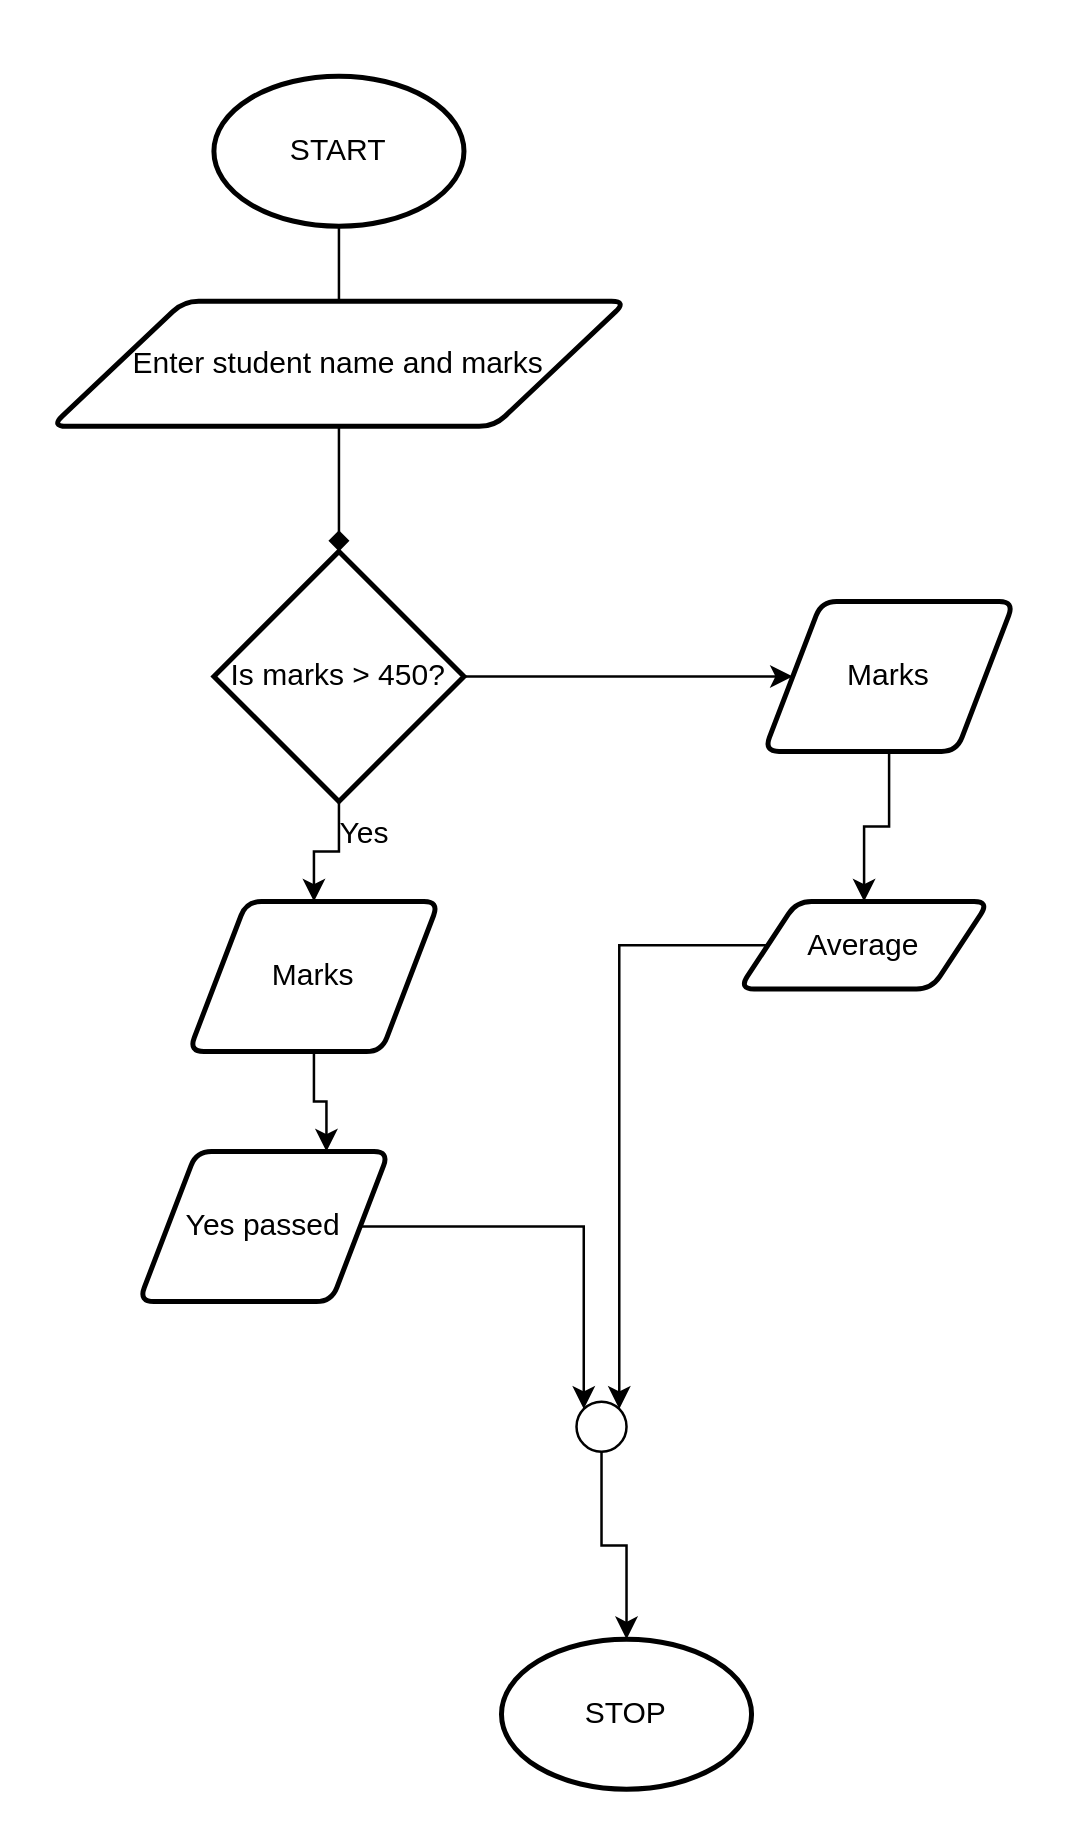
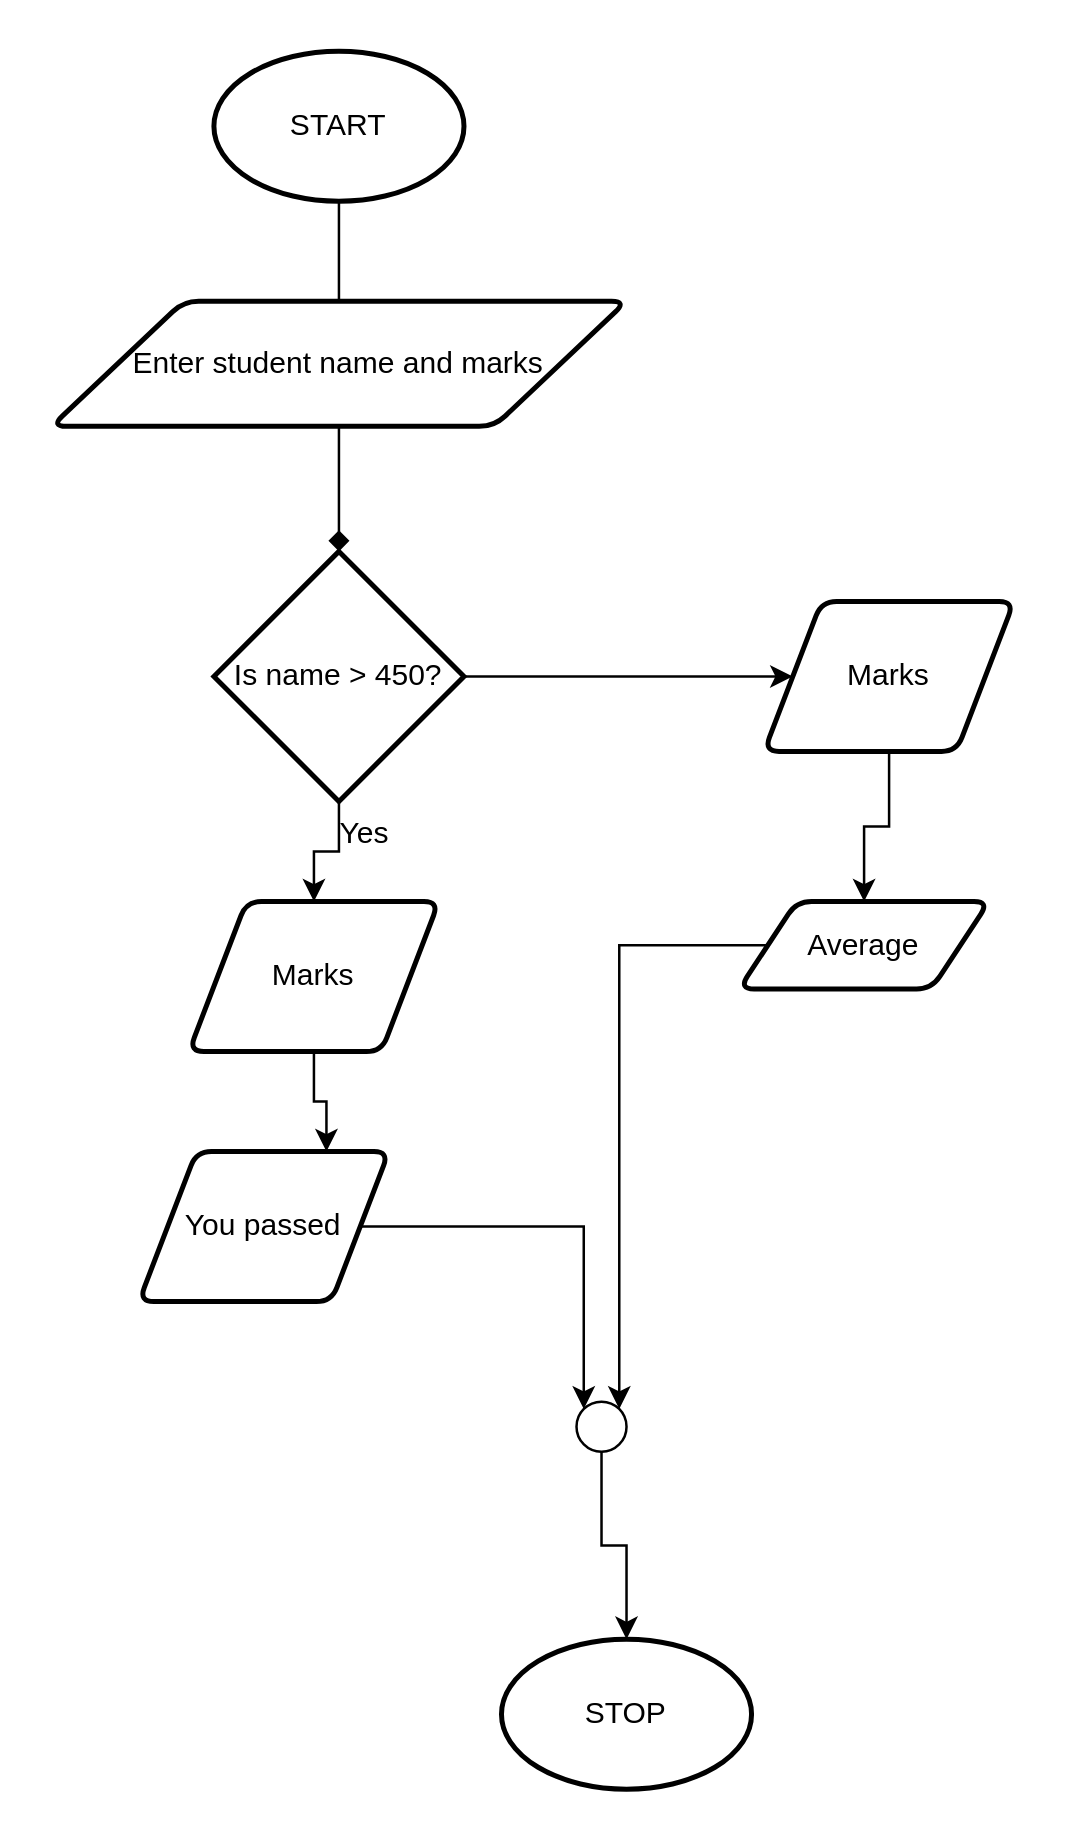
node "START": moved (339, 151) -> (339, 126)
node "Is marks > 450?": label "Is marks > 450?" -> "Is name > 450?"
node "Yes passed": label "Yes passed" -> "You passed"
